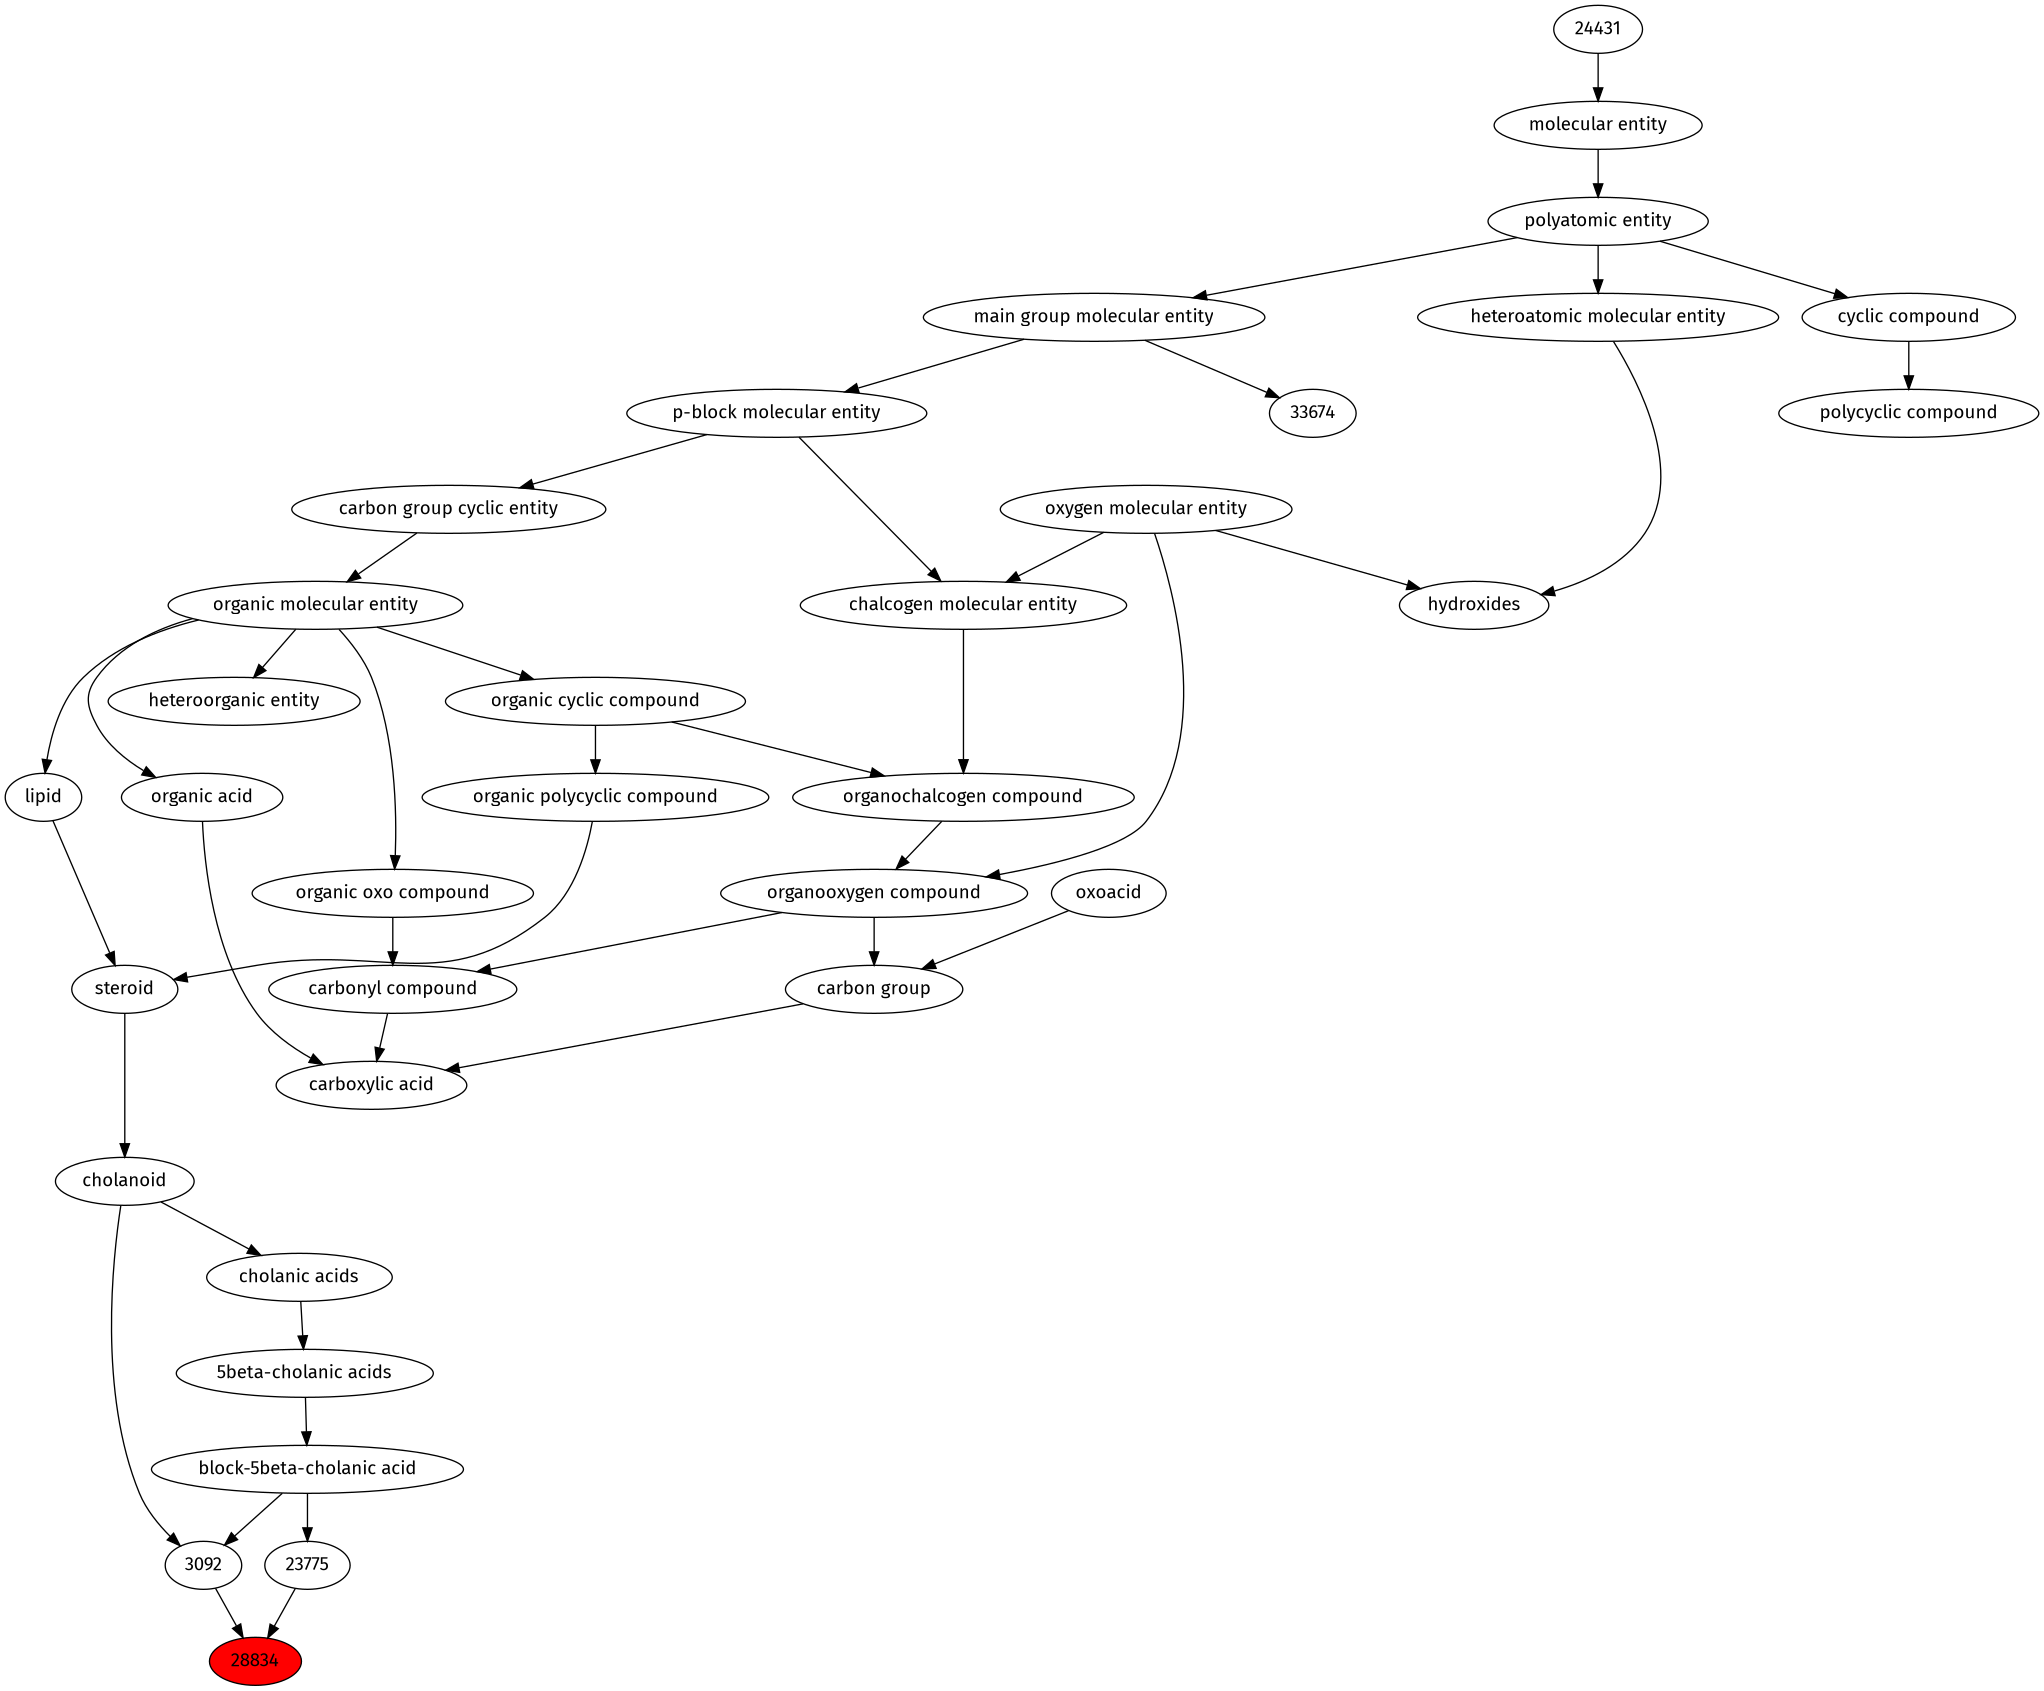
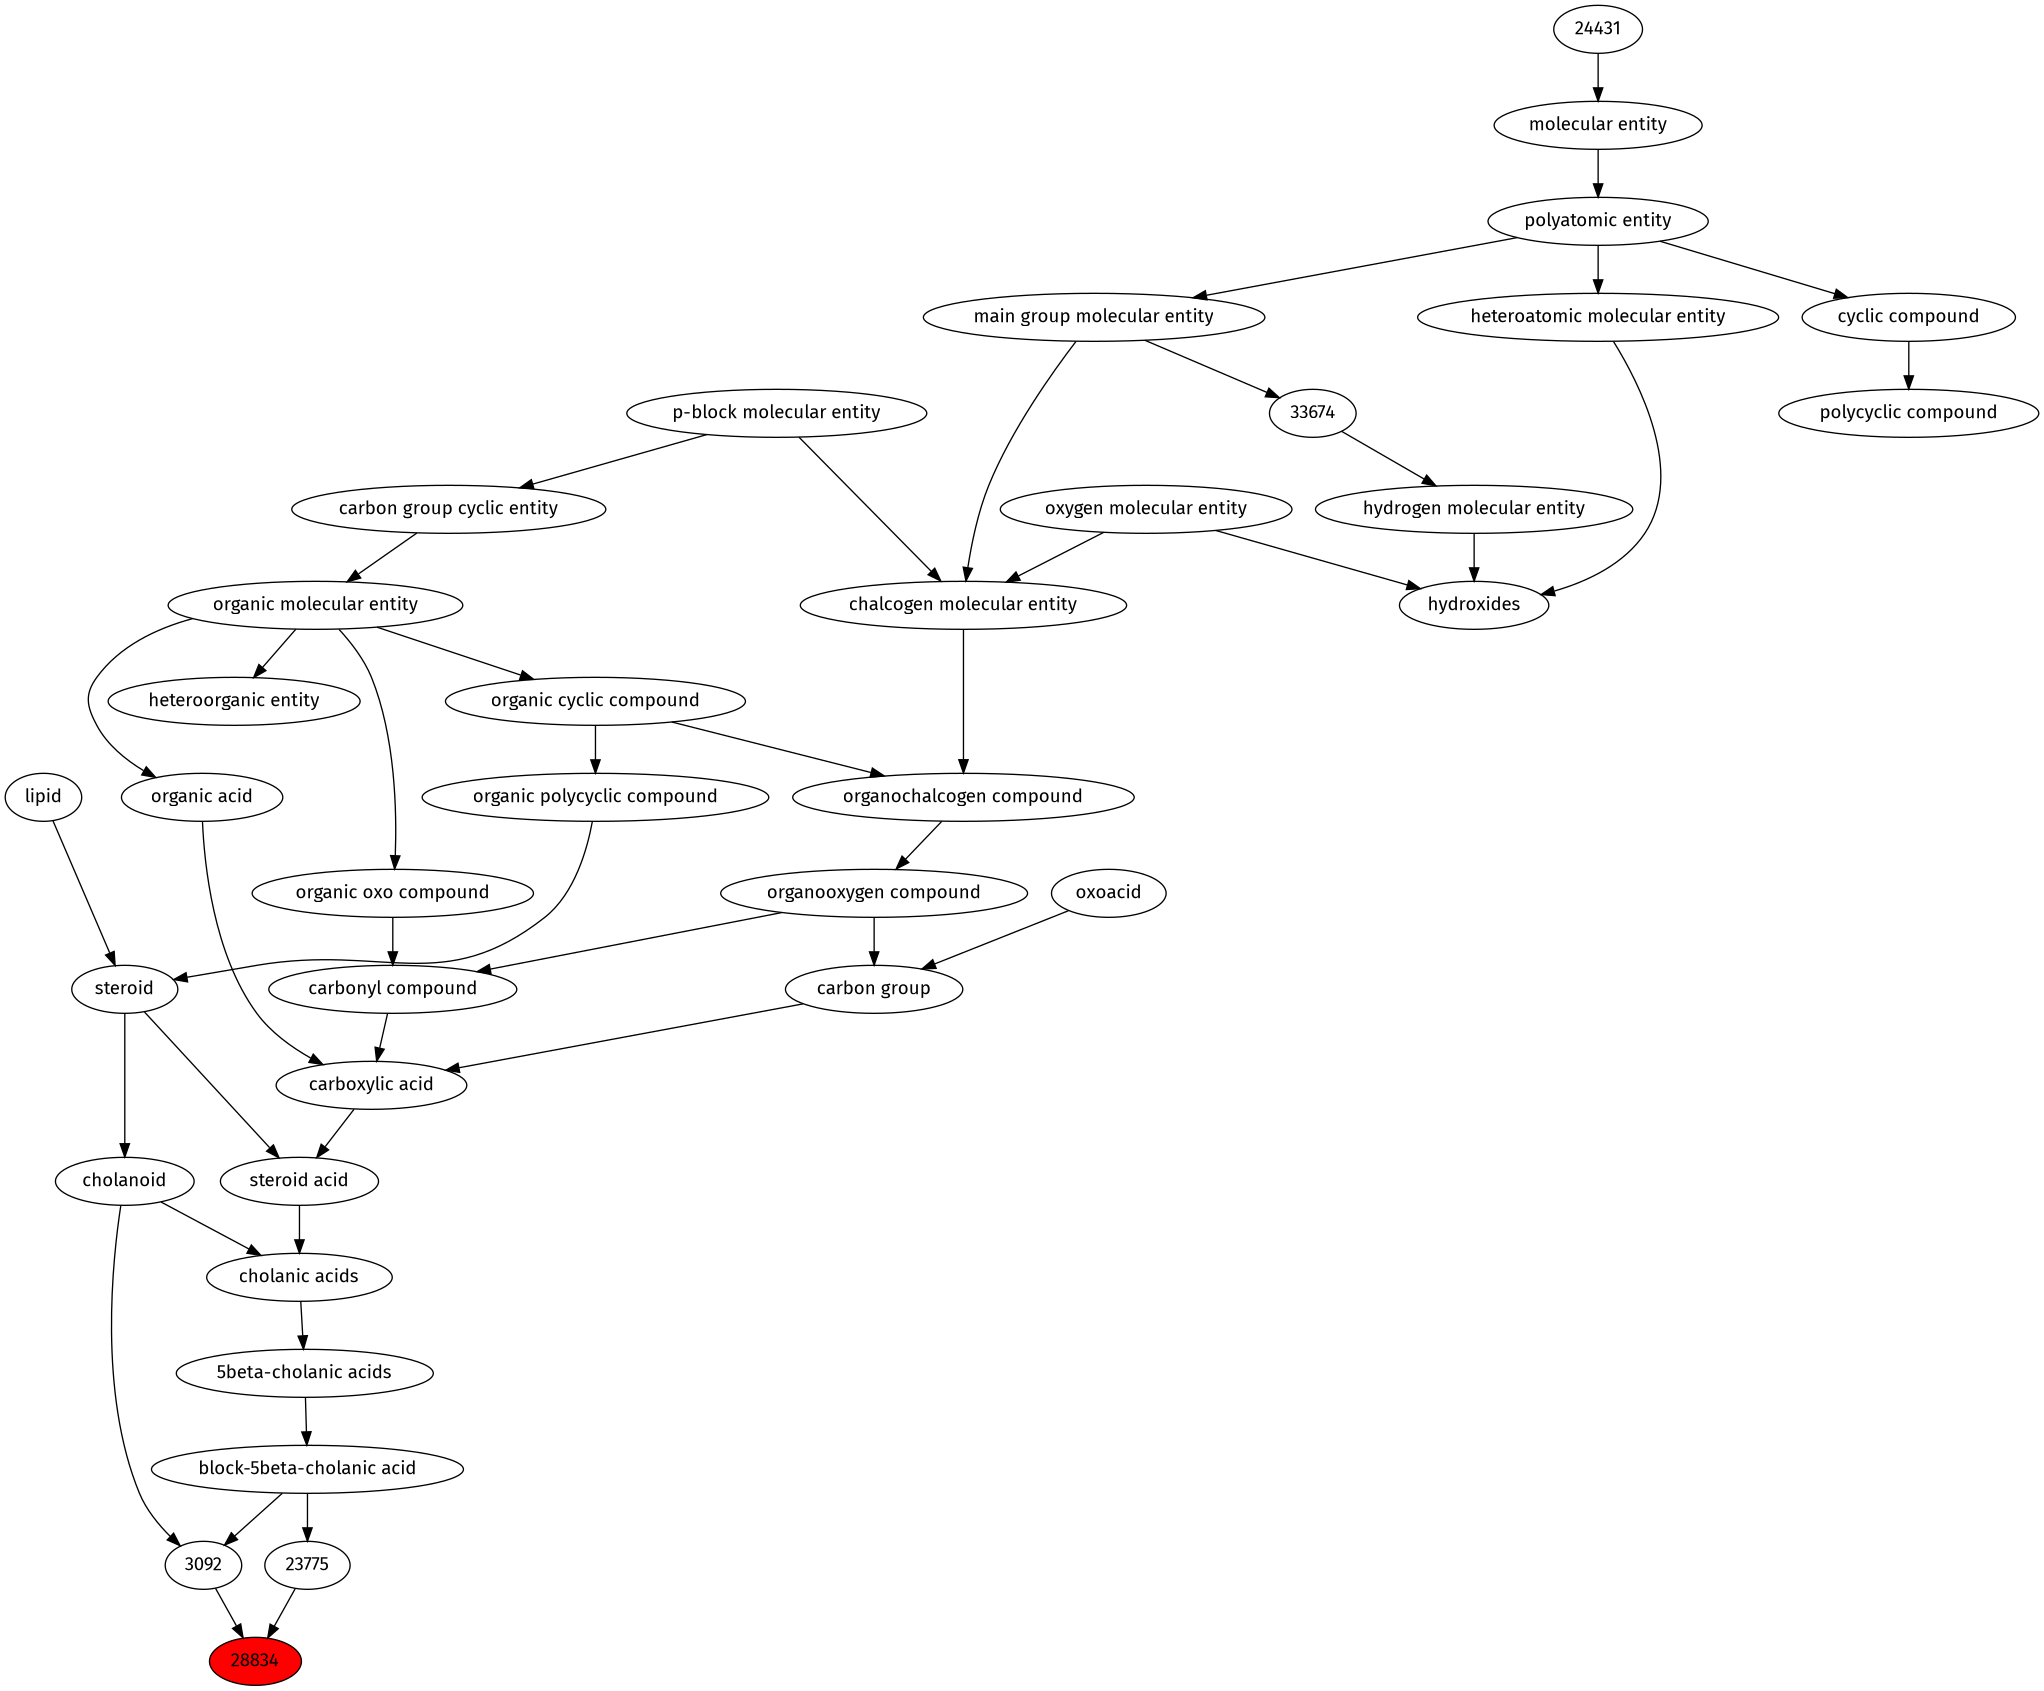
edge "main group molecular entity" -> "p-block molecular entity": now "main group molecular entity" -> "chalcogen molecular entity"
node "hydrogen molecular entity": added
edge "organic molecular entity" -> "lipid": removed
edge "oxygen molecular entity" -> "organooxygen compound": removed
node "steroid acid": added
